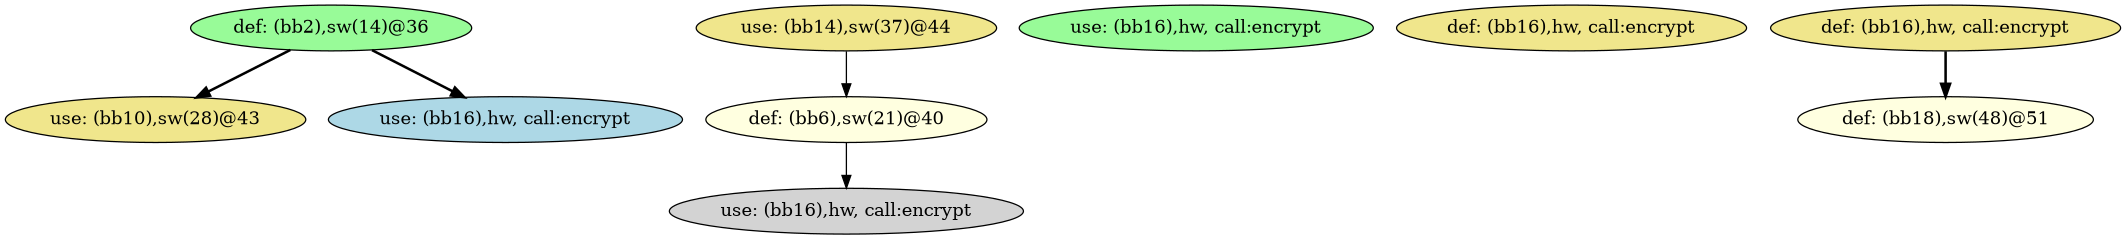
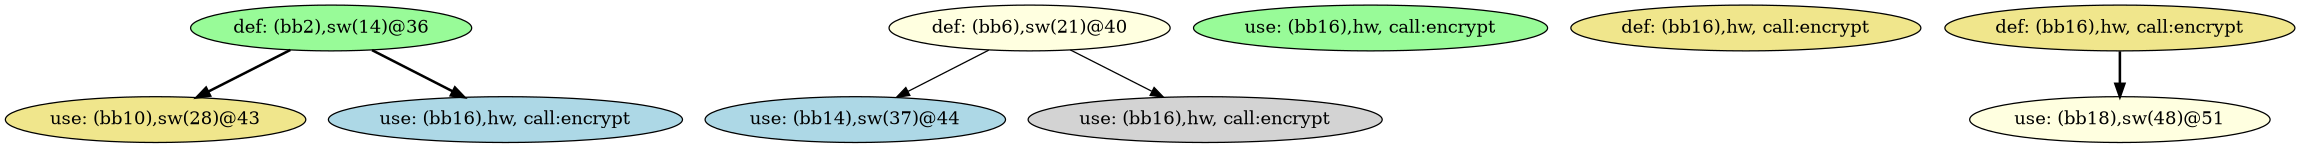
node "use: (bb14),sw(37)@44": fillcolor khaki -> lightblue
edge "use: (bb14),sw(37)@44" -> "def: (bb6),sw(21)@40": reversed
node "def: (bb18),sw(48)@51": label "def: (bb18),sw(48)@51" -> "use: (bb18),sw(48)@51"
